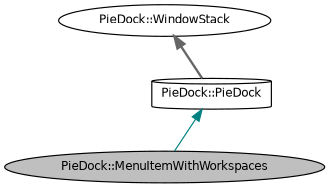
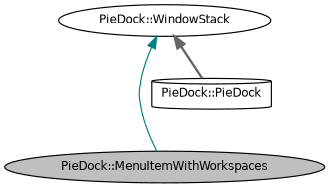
edge "PieDock::MenuItemWithWorkspaces" -> "PieDock::PieDock": now "PieDock::MenuItemWithWorkspaces" -> "PieDock::WindowStack"
